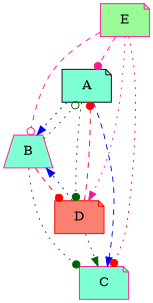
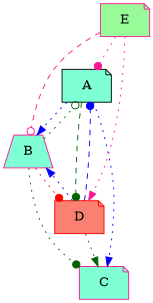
edge "E" -> "A": style dashed -> dotted
edge "A" -> "D": style dotted -> dashed
edge "E" -> "C": removed
edge "D" -> "A": color red -> blue
edge "A" -> "C": style dashed -> dotted
edge "B" -> "D": style dashed -> dotted
